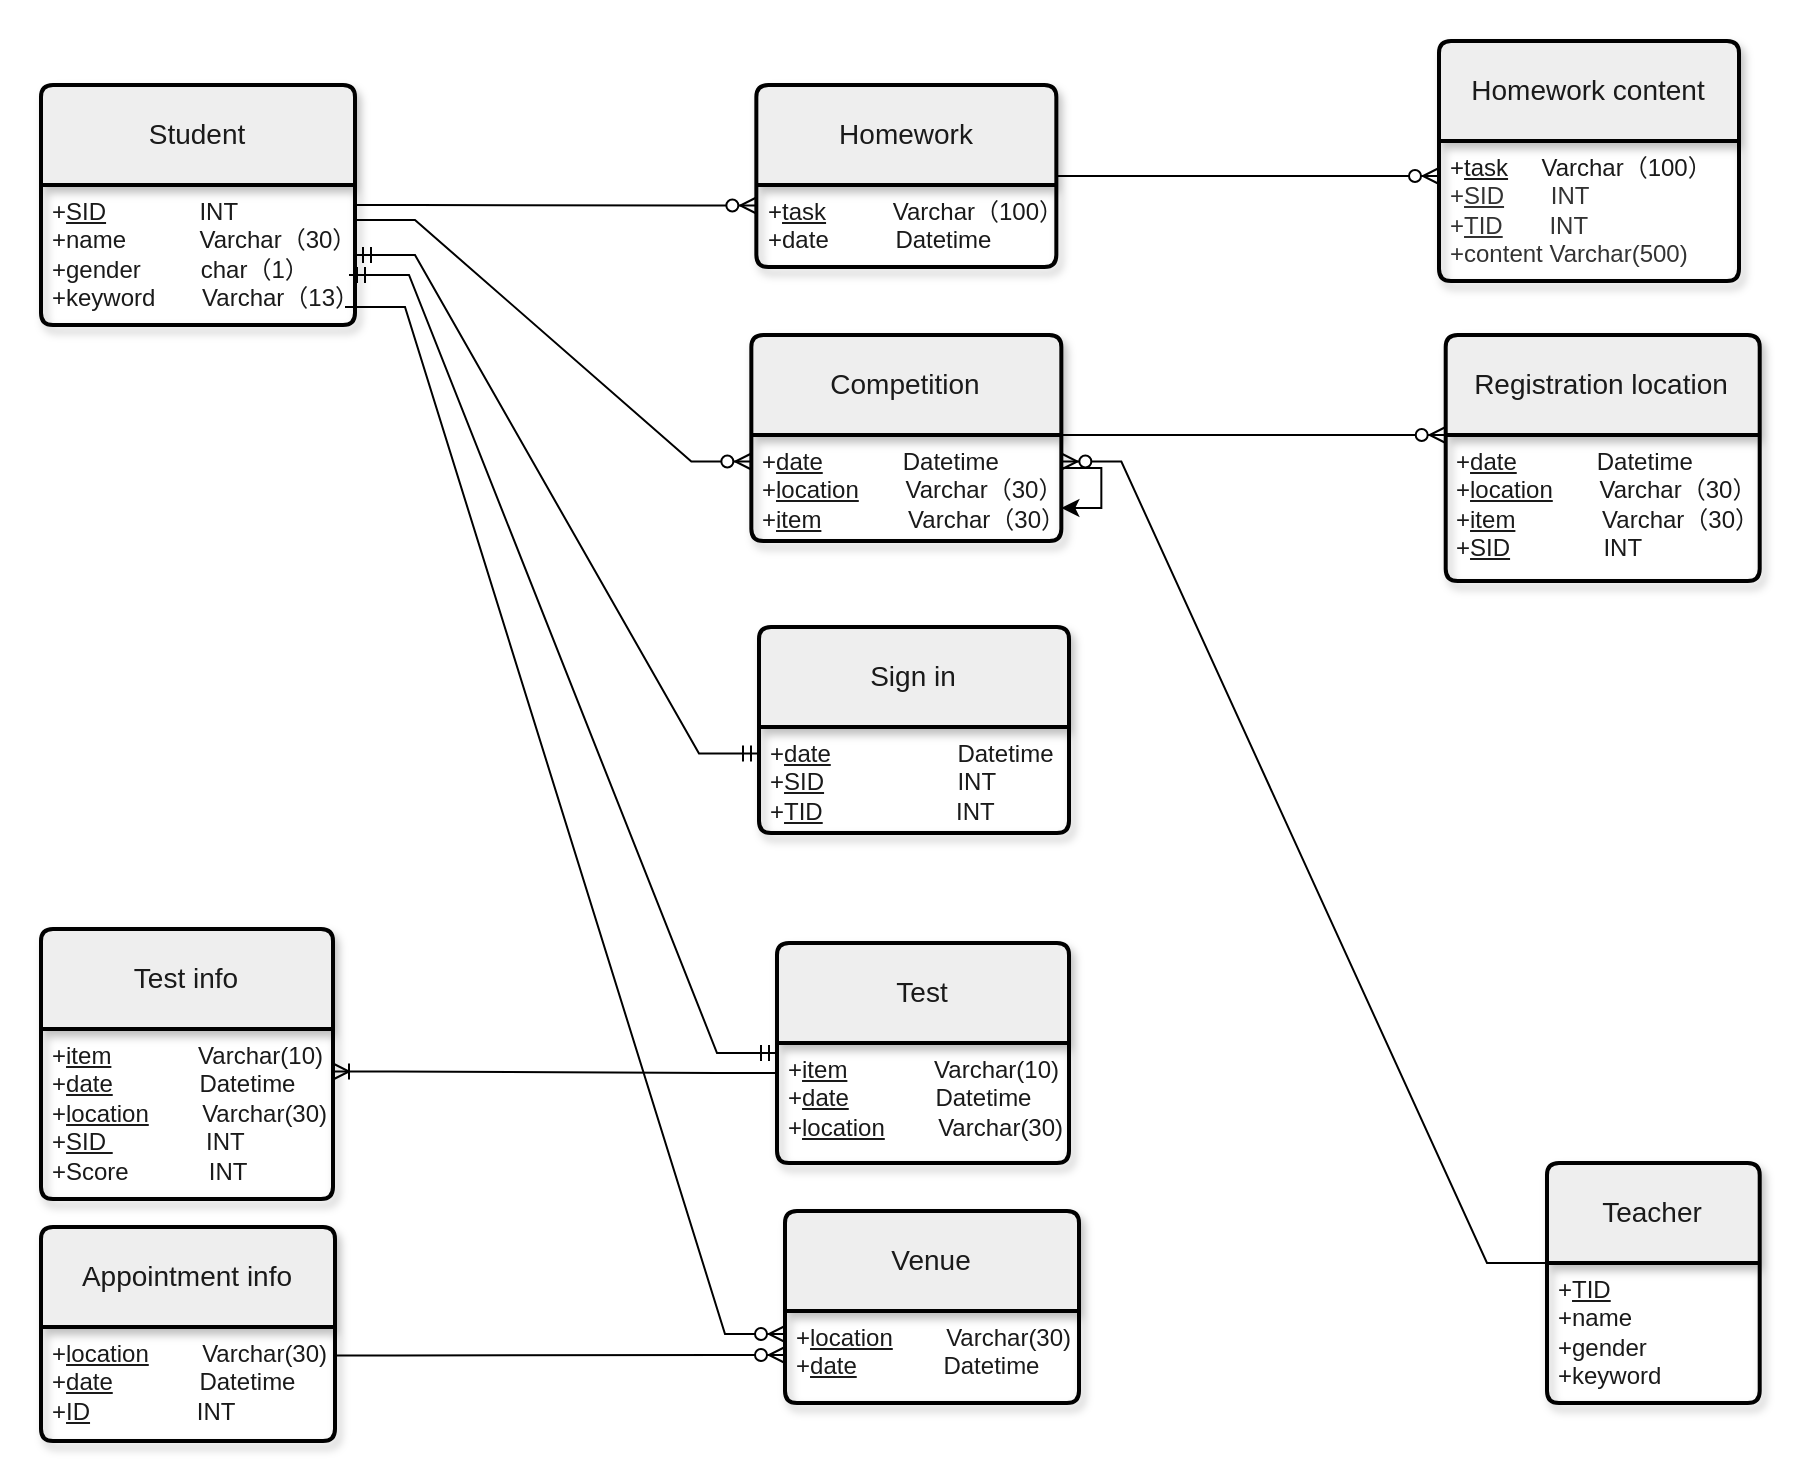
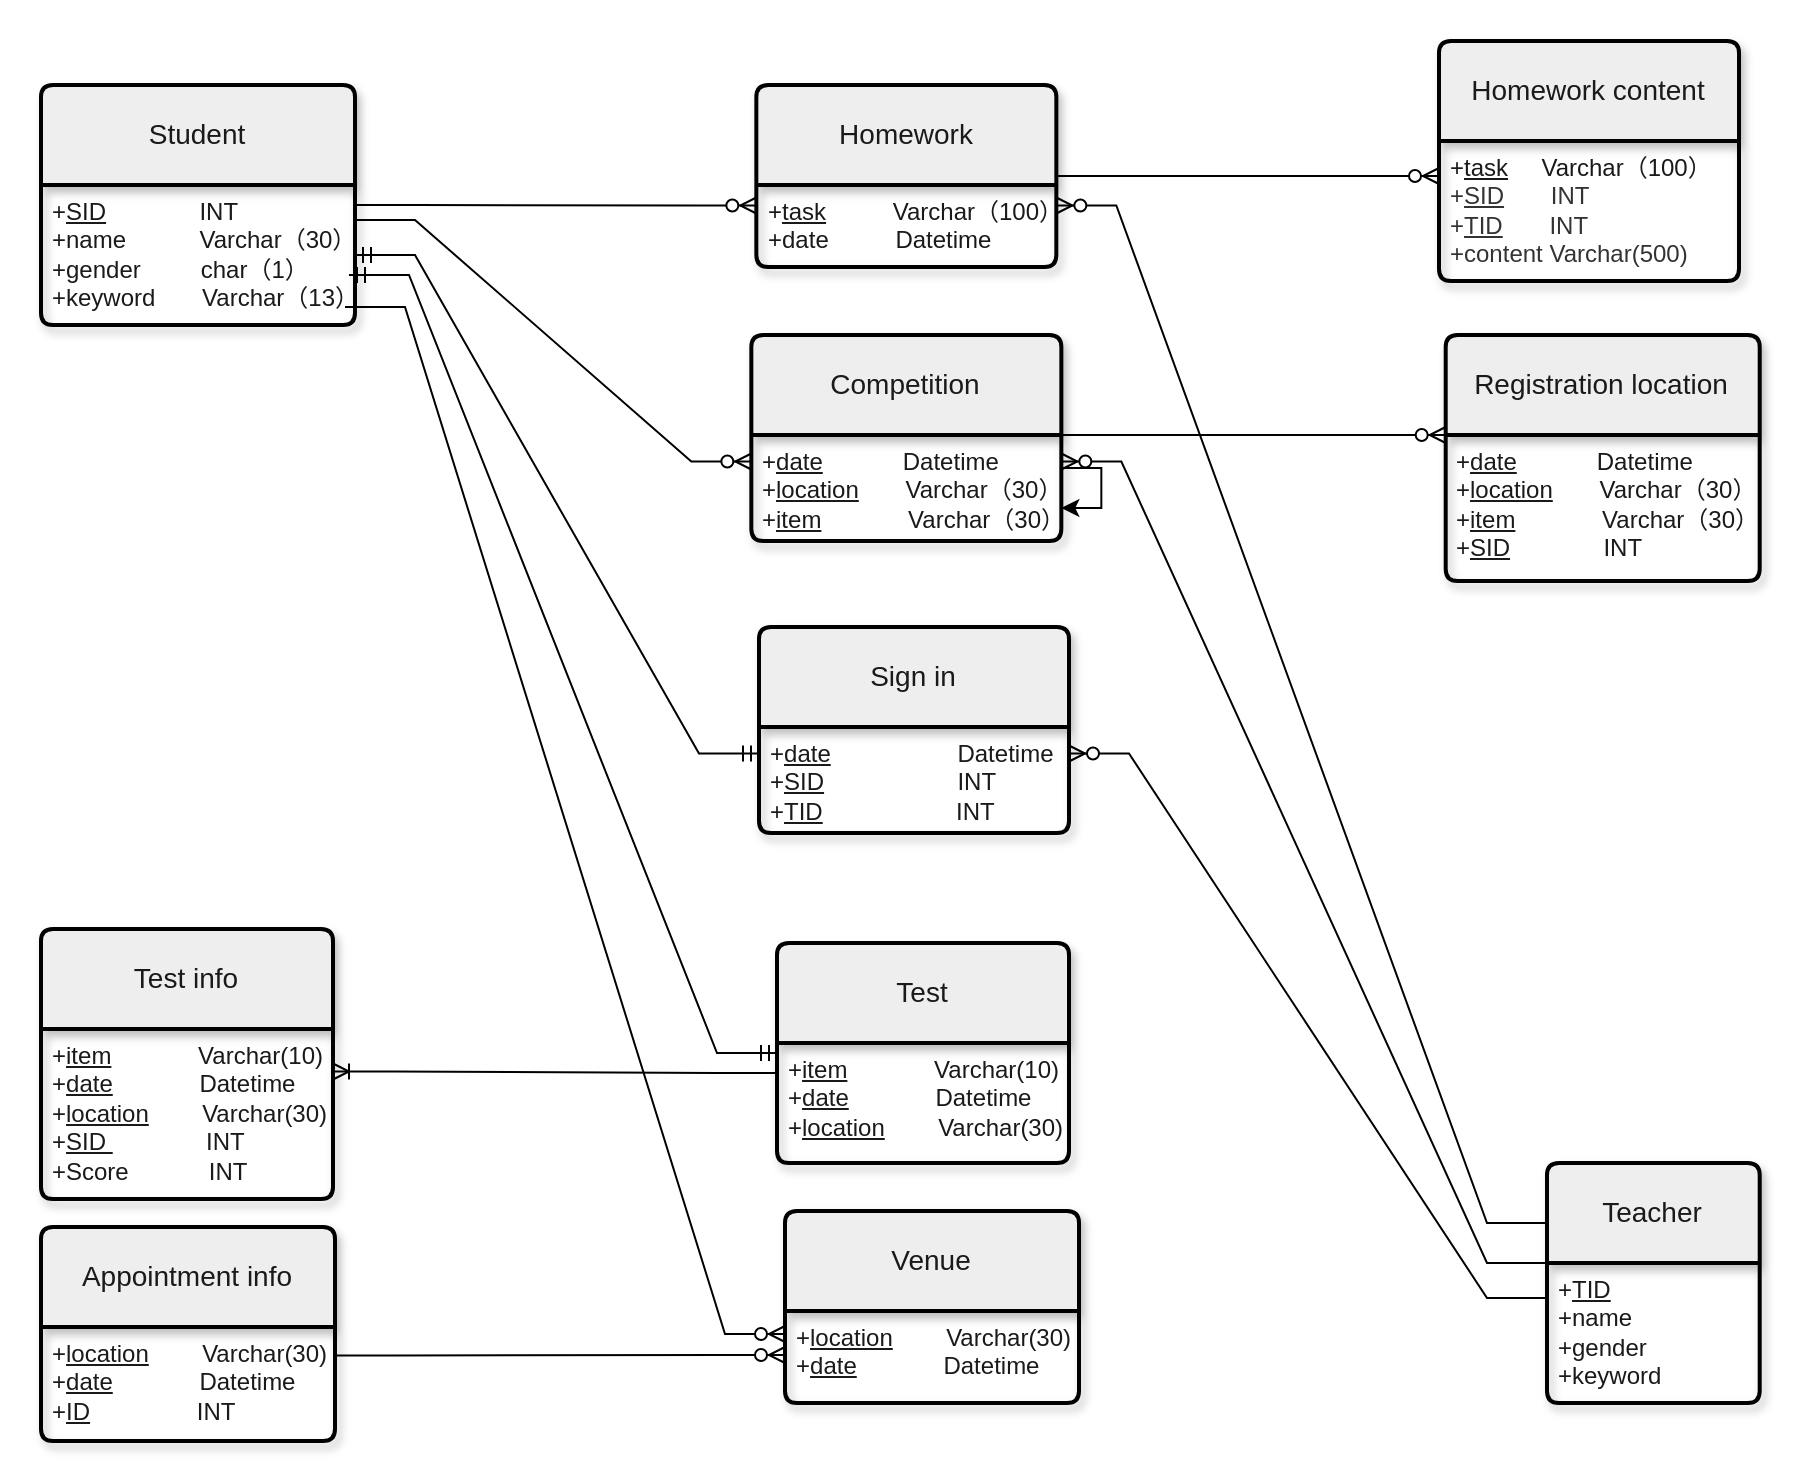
edge "Teacher" -> "+task Varchar（100） +date Datetime": added
edge "+TID +name +gender +keyword" -> "+date Datetime +SID INT +TID INT": added
